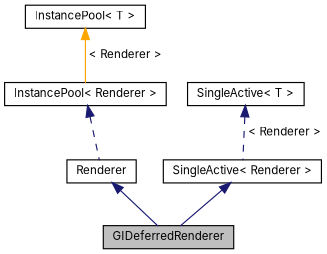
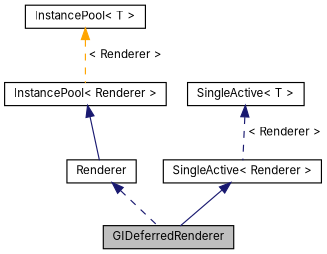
edge "InstancePool< Renderer >" -> "InstancePool< T >": style solid -> dashed
edge "Renderer" -> "InstancePool< Renderer >": style dashed -> solid
edge "GIDeferredRenderer" -> "Renderer": style solid -> dashed
